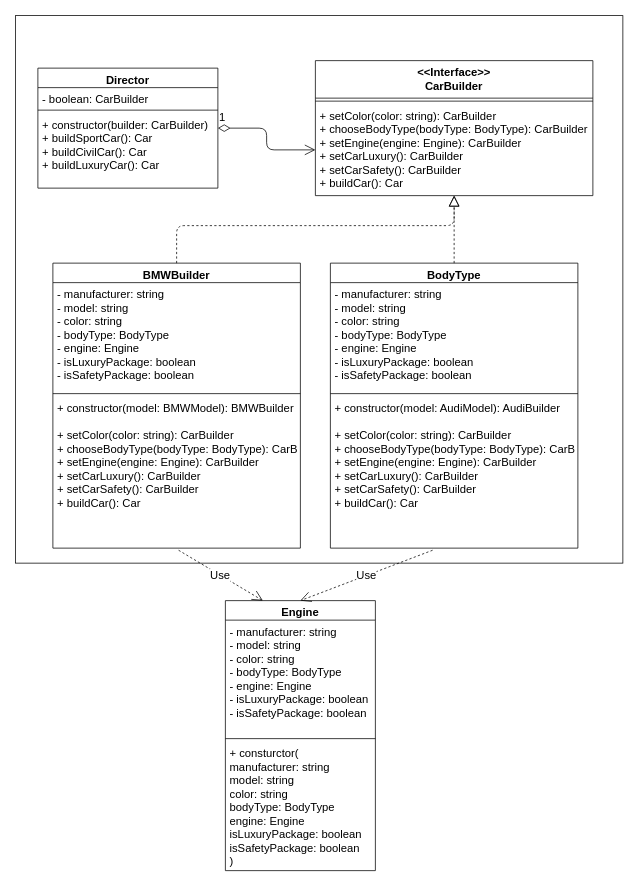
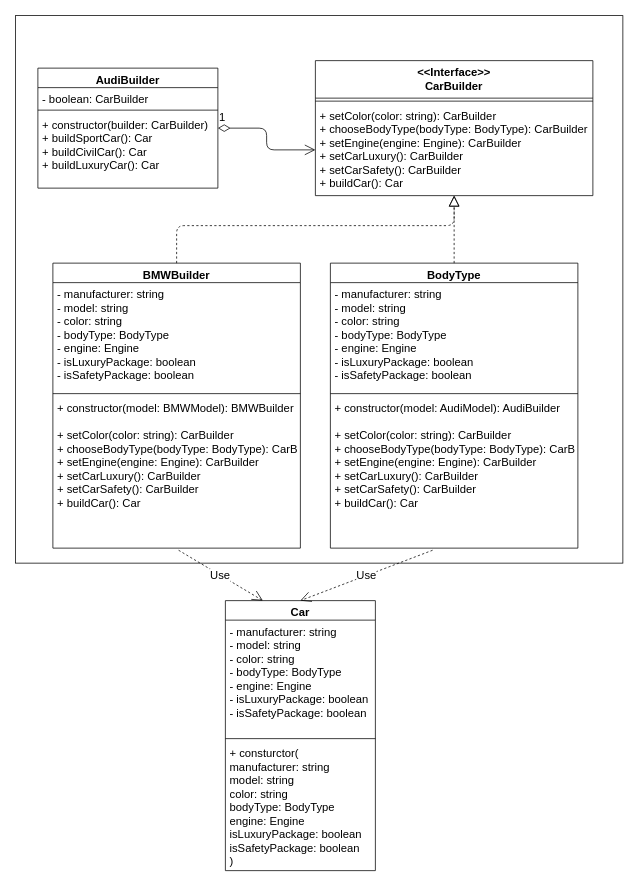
node "Director": label "Director" -> "AudiBuilder"
node "Engine": label "Engine" -> "Car"
